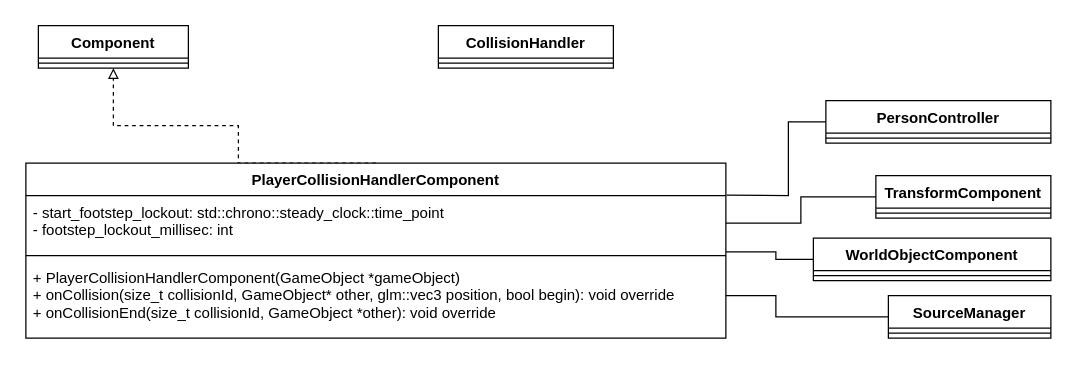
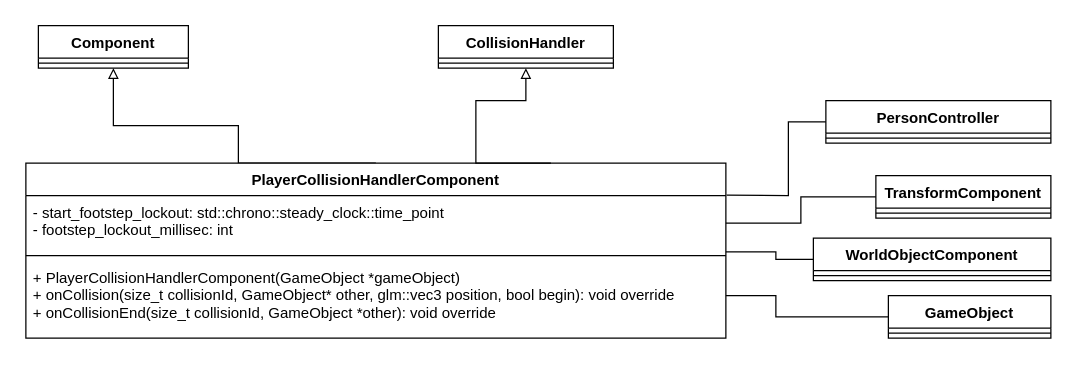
edge "PlayerCollisionHandlerComponent" -> "CollisionHandler": added
edge "PlayerCollisionHandlerComponent" -> "Component": style dashed -> solid
node "SourceManager": label "SourceManager" -> "GameObject"
